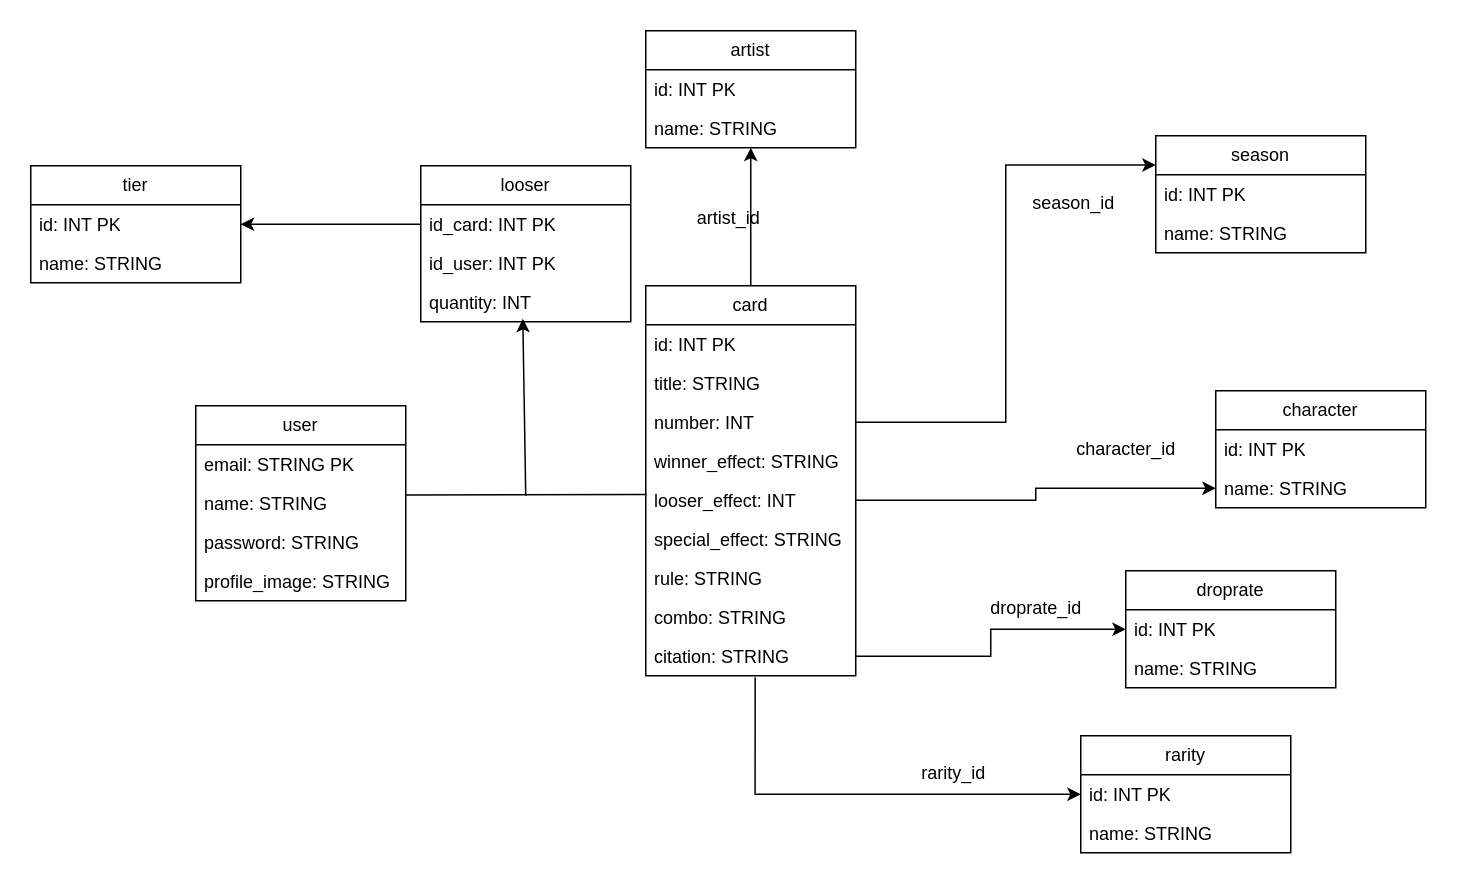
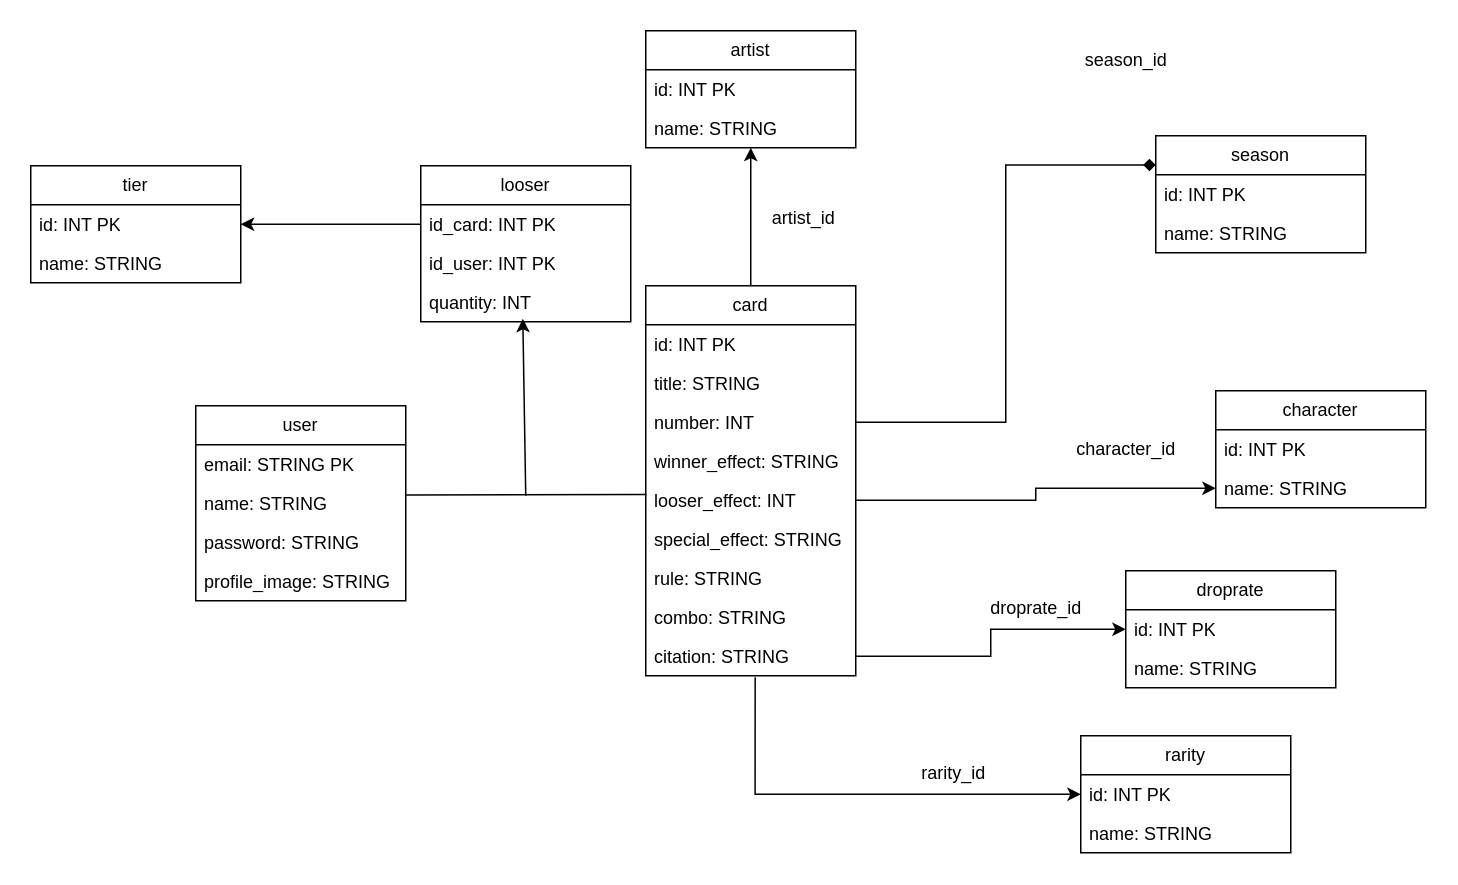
edge "number: INT" -> "season": arrowhead classic -> diamond
node "season_id": moved (1073, 203) -> (1126, 61)
node "artist_id": moved (728, 218) -> (803, 218)
